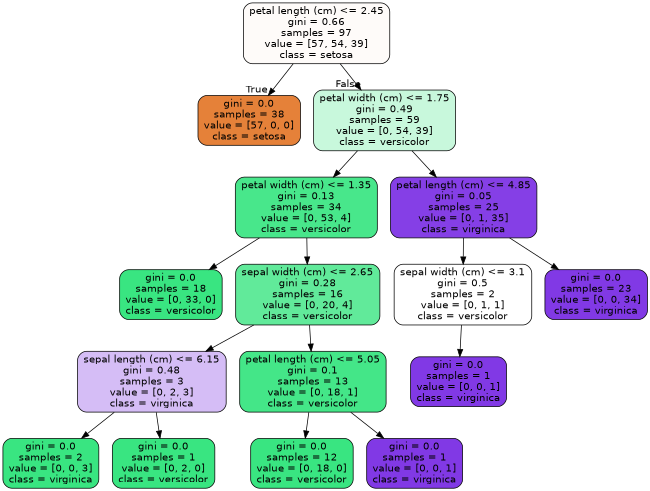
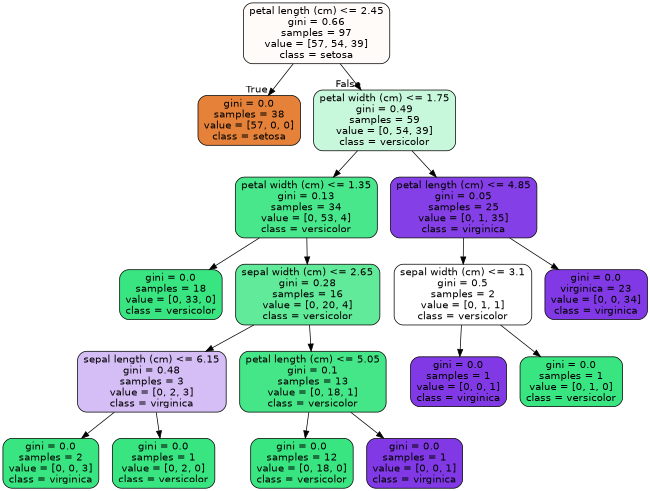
node "gini = 0.0 samples = 23 value = [0, 0, 34] class = virginica": label "gini = 0.0 samples = 23 value = [0, 0, 34] class = virginica" -> "gini = 0.0 virginica = 23 value = [0, 0, 34] class = virginica"
node "gini = 0.0 samples = 1 value = [0, 1, 0] class = versicolor": added
